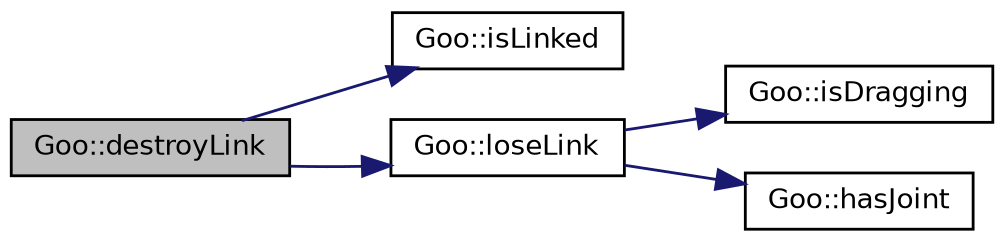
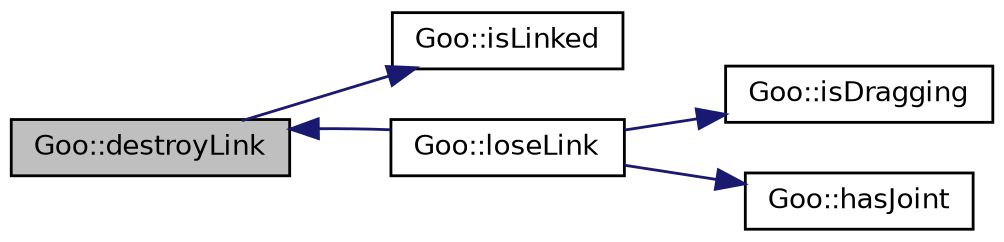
edge "Goo::destroyLink" -> "Goo::loseLink": reversed
